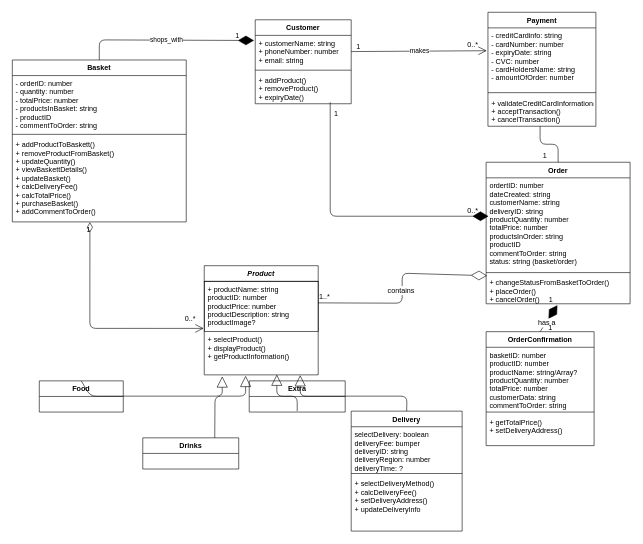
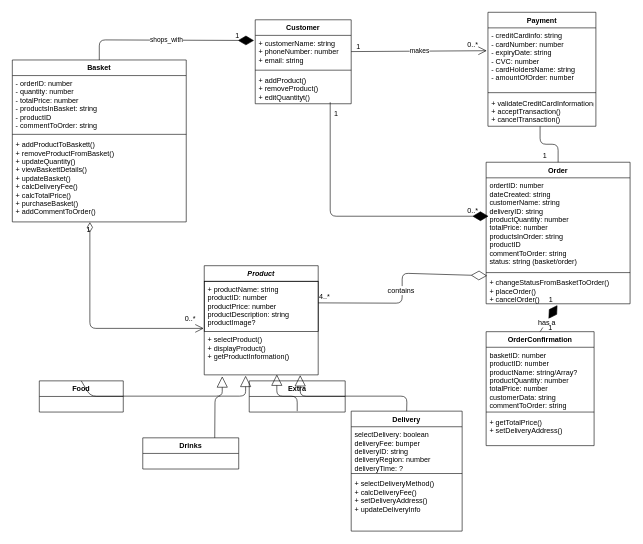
node "+ addProduct() + removeProduct() + expiryDate()": label "+ addProduct() + removeProduct() + expiryDate()" -> "+ addProduct() + removeProduct() + editQuantityt()"
node "1..*": label "1..*" -> "4..*"
